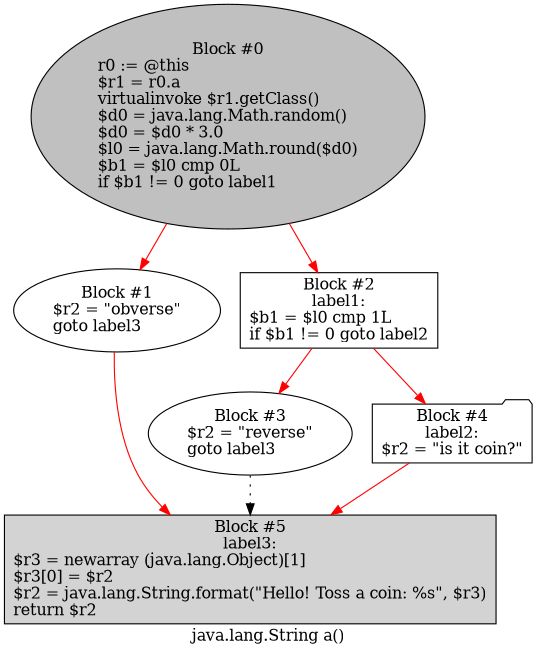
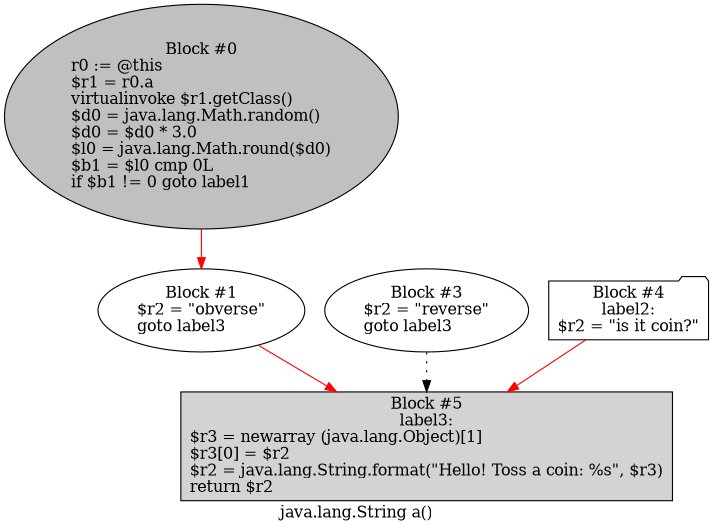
node "Block #2 label1: $b1 = $l0 cmp 1L if $b1 != 0 goto label2": removed
